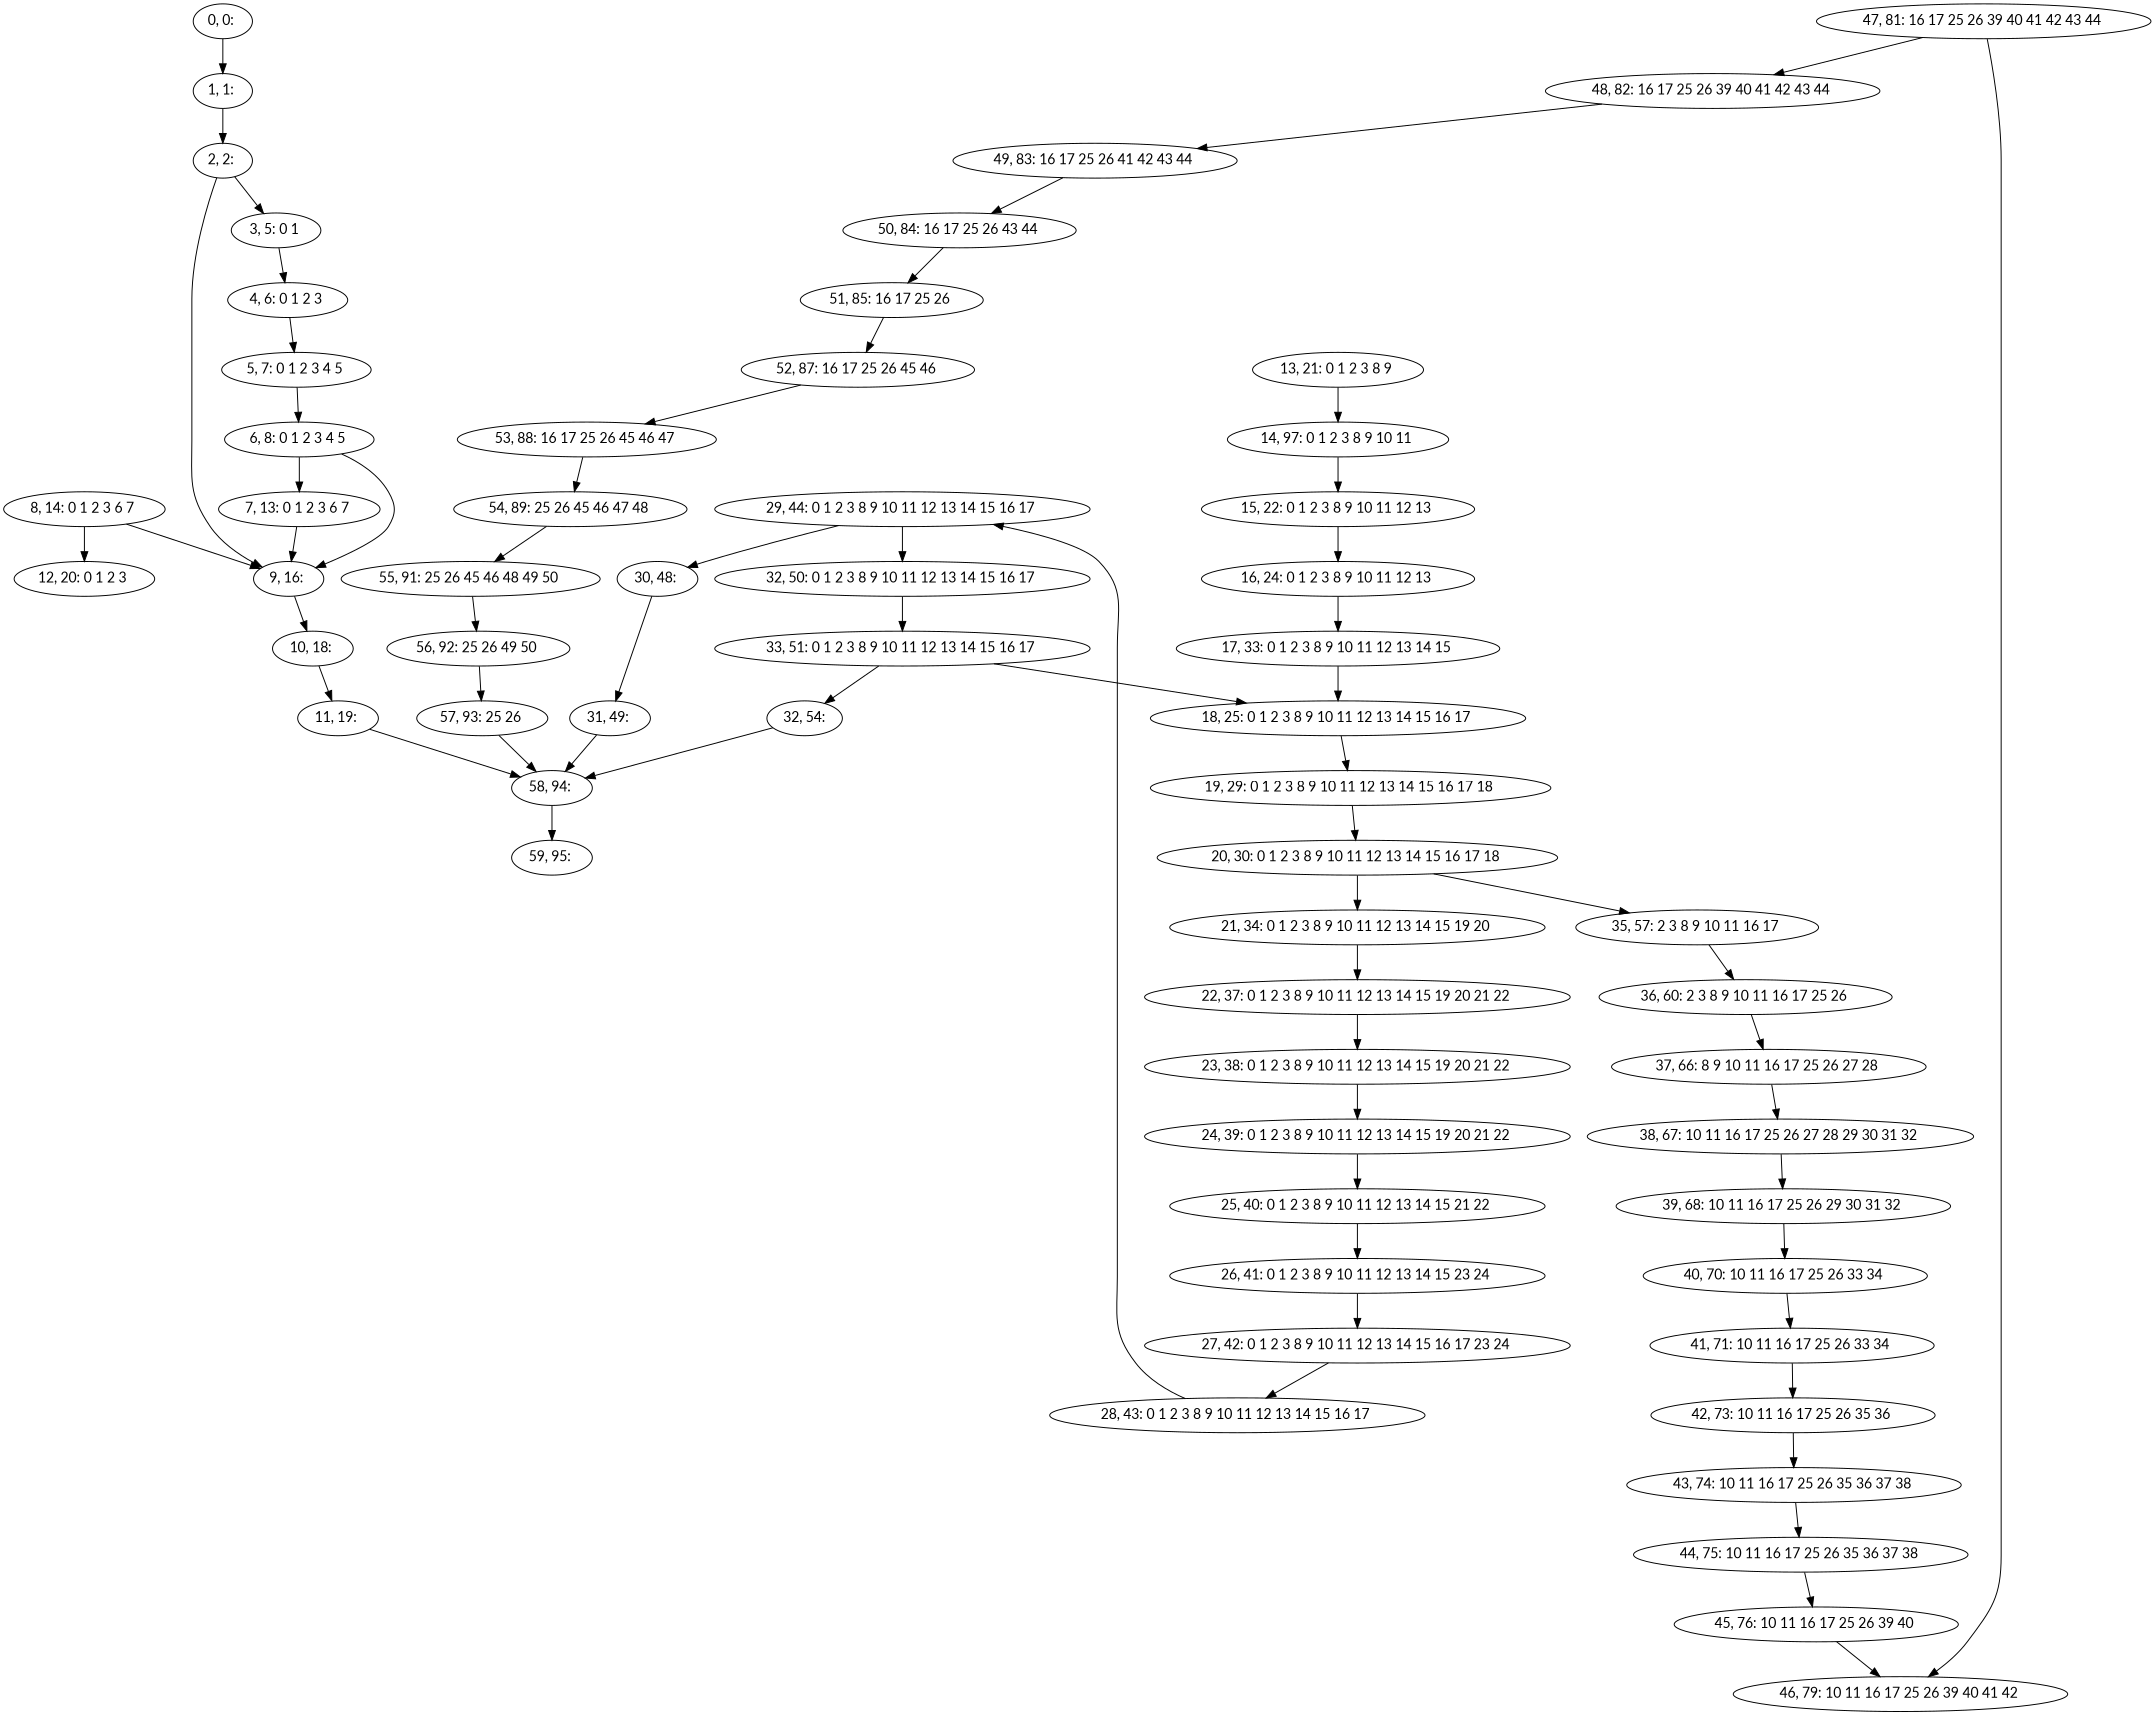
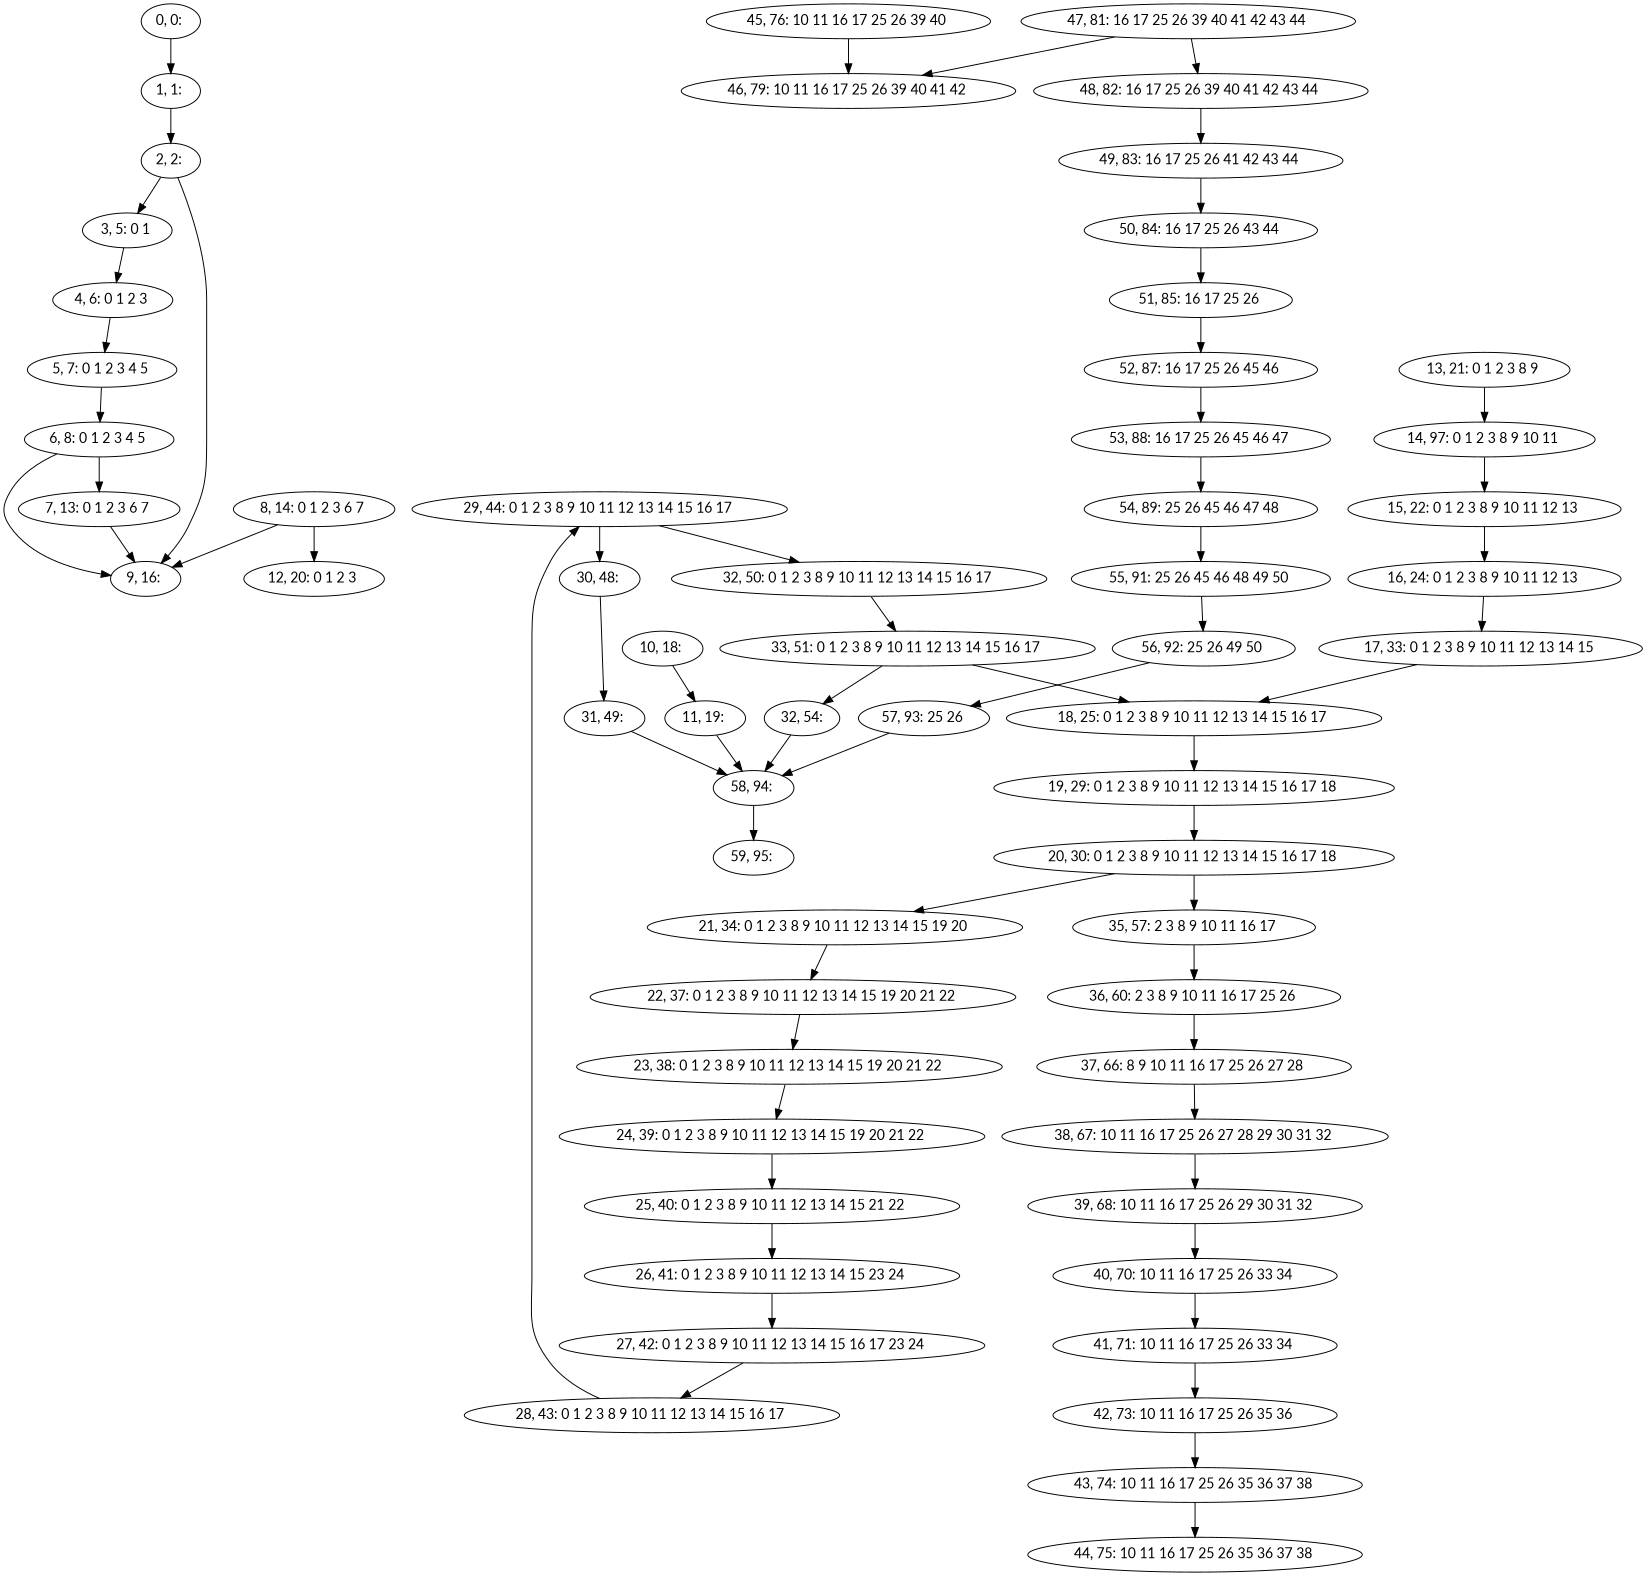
edge "9, 16:" -> "10, 18:": removed
edge "44, 75: 10 11 16 17 25 26 35 36 37 38" -> "45, 76: 10 11 16 17 25 26 39 40": removed
